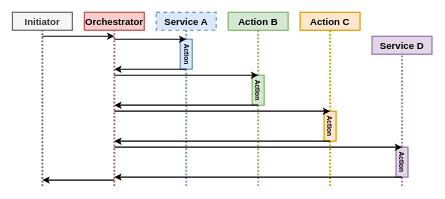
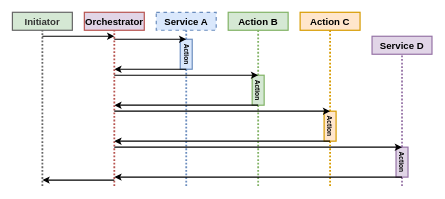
node "Initiator": fillcolor #f5f5f5 -> #d5e8d4
node "Orchestrator": fillcolor #f8cecc -> #e1d5e7
